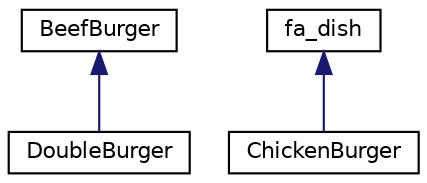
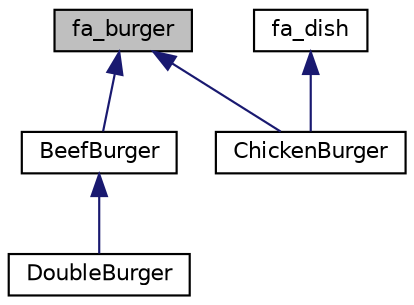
node "fa_burger": added
